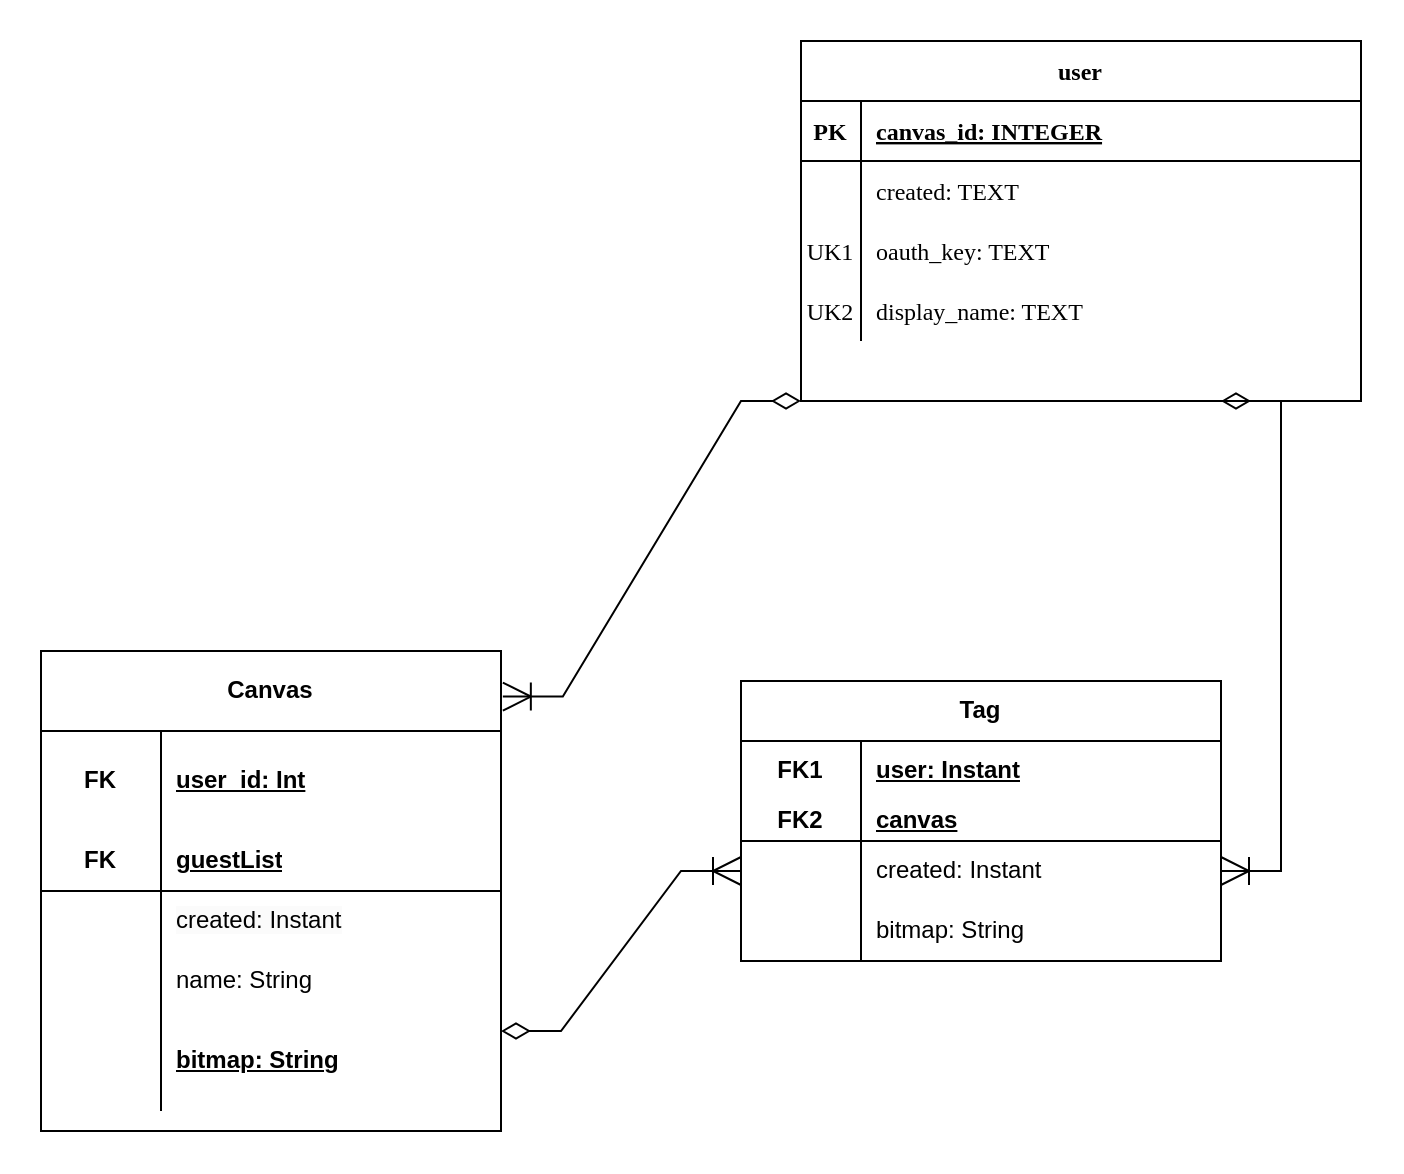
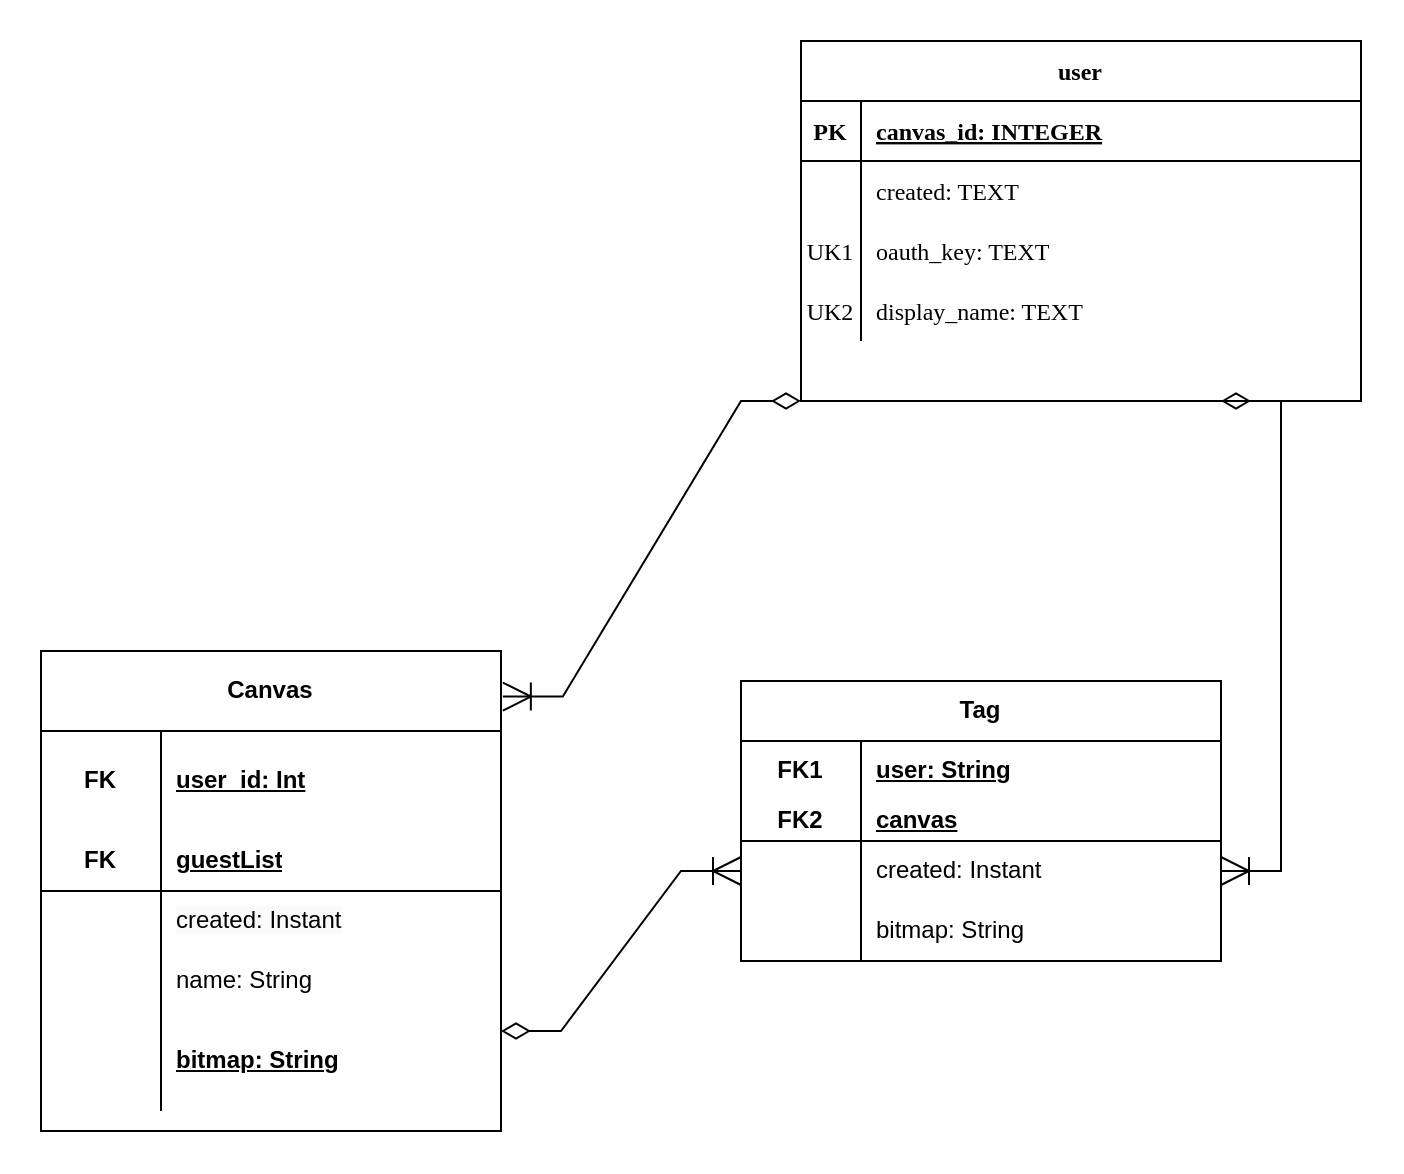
node "user: Instant": label "user: Instant" -> "user: String"
